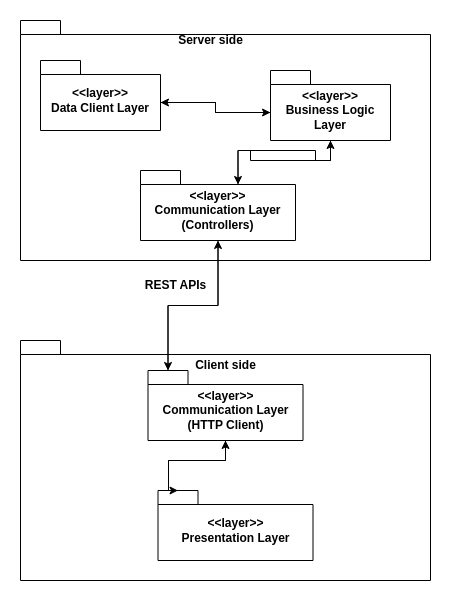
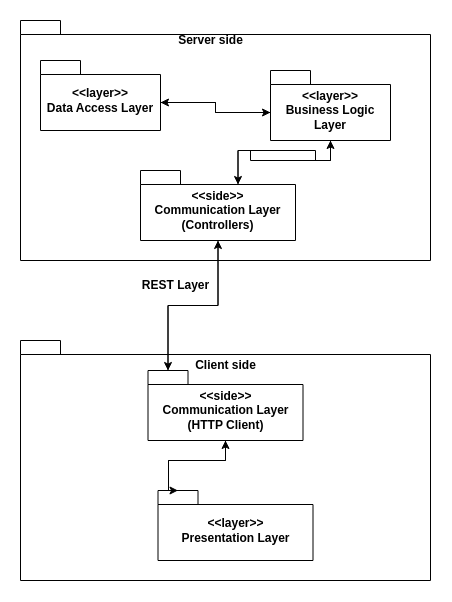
node "<<layer>> Data Client Layer": label "<<layer>> Data Client Layer" -> "<<layer>> Data Access Layer"
node "<<layer>> Communication Layer (Controllers)": label "<<layer>> Communication Layer (Controllers)" -> "<<side>> Communication Layer (Controllers)"
node "REST APIs": label "REST APIs" -> "REST Layer"
node "<<layer>> Communication Layer (HTTP Client)": label "<<layer>> Communication Layer (HTTP Client)" -> "<<side>> Communication Layer (HTTP Client)"
